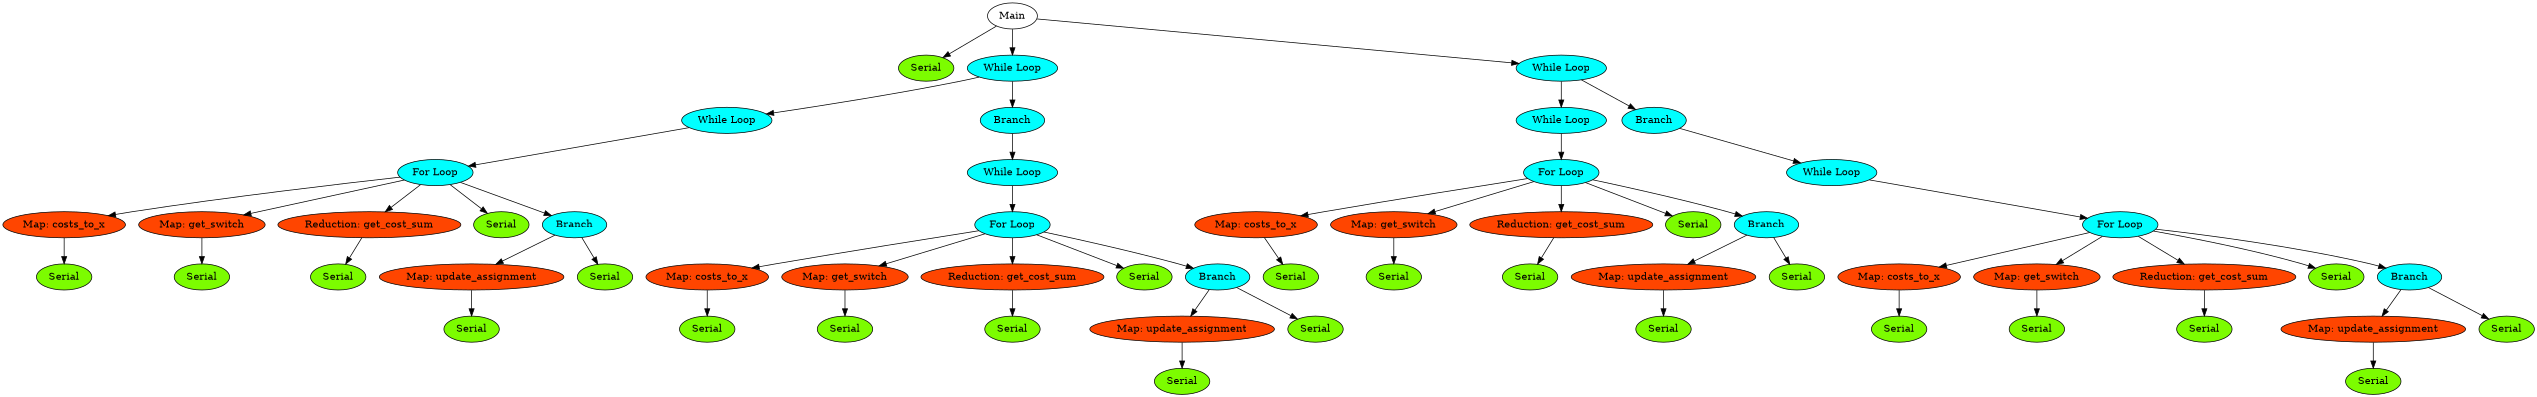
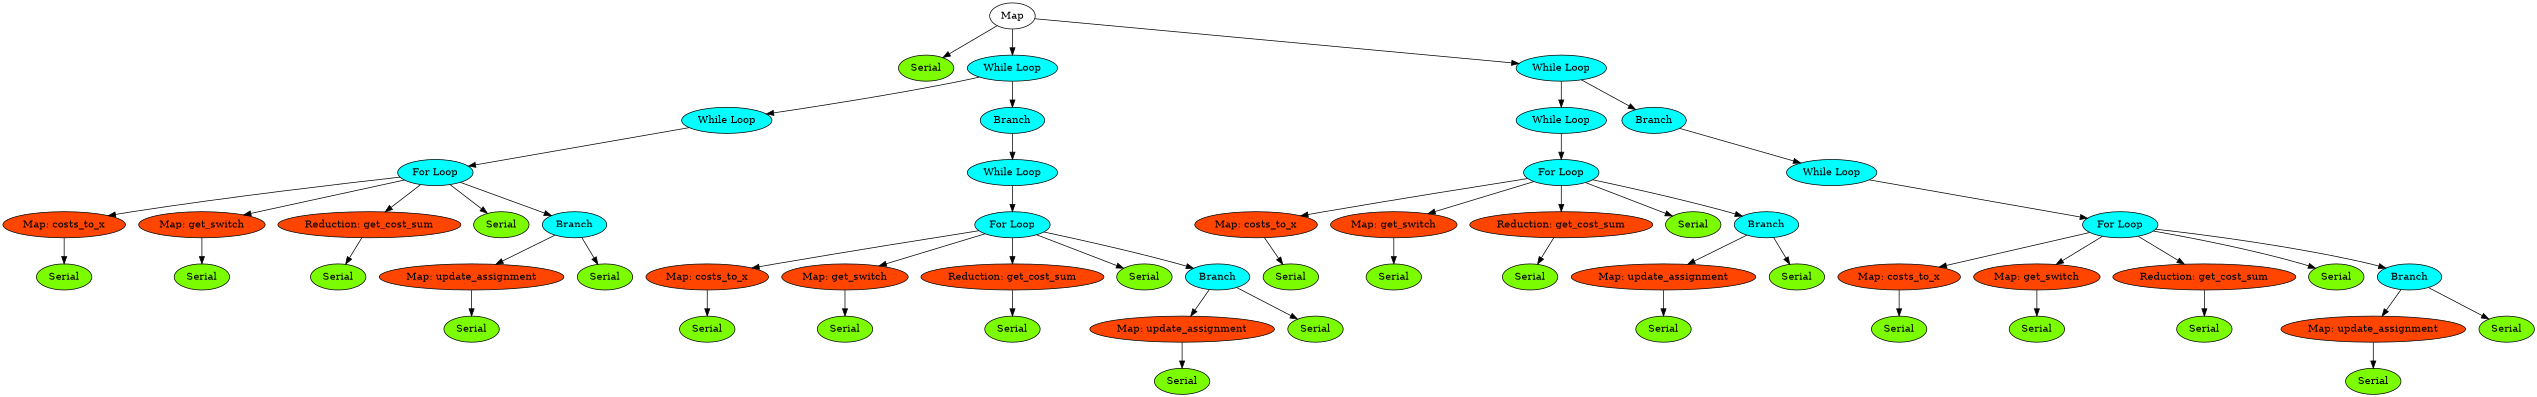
node "Main": label "Main" -> "Map"
